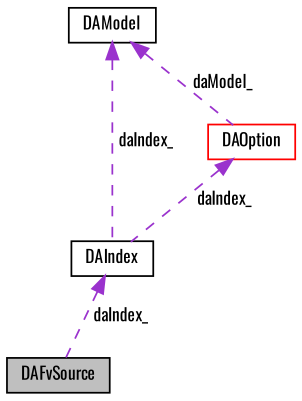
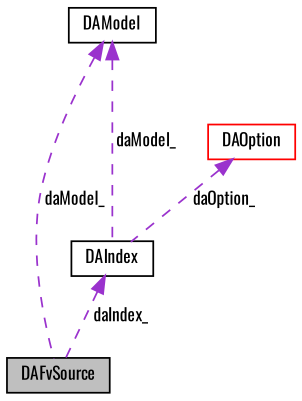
edge "DAOption" -> "DAModel": now "DAFvSource" -> "DAModel"
edge "DAIndex" -> "DAModel": label " daIndex_" -> " daModel_"
edge "DAIndex" -> "DAOption": label " daIndex_" -> " daOption_"
